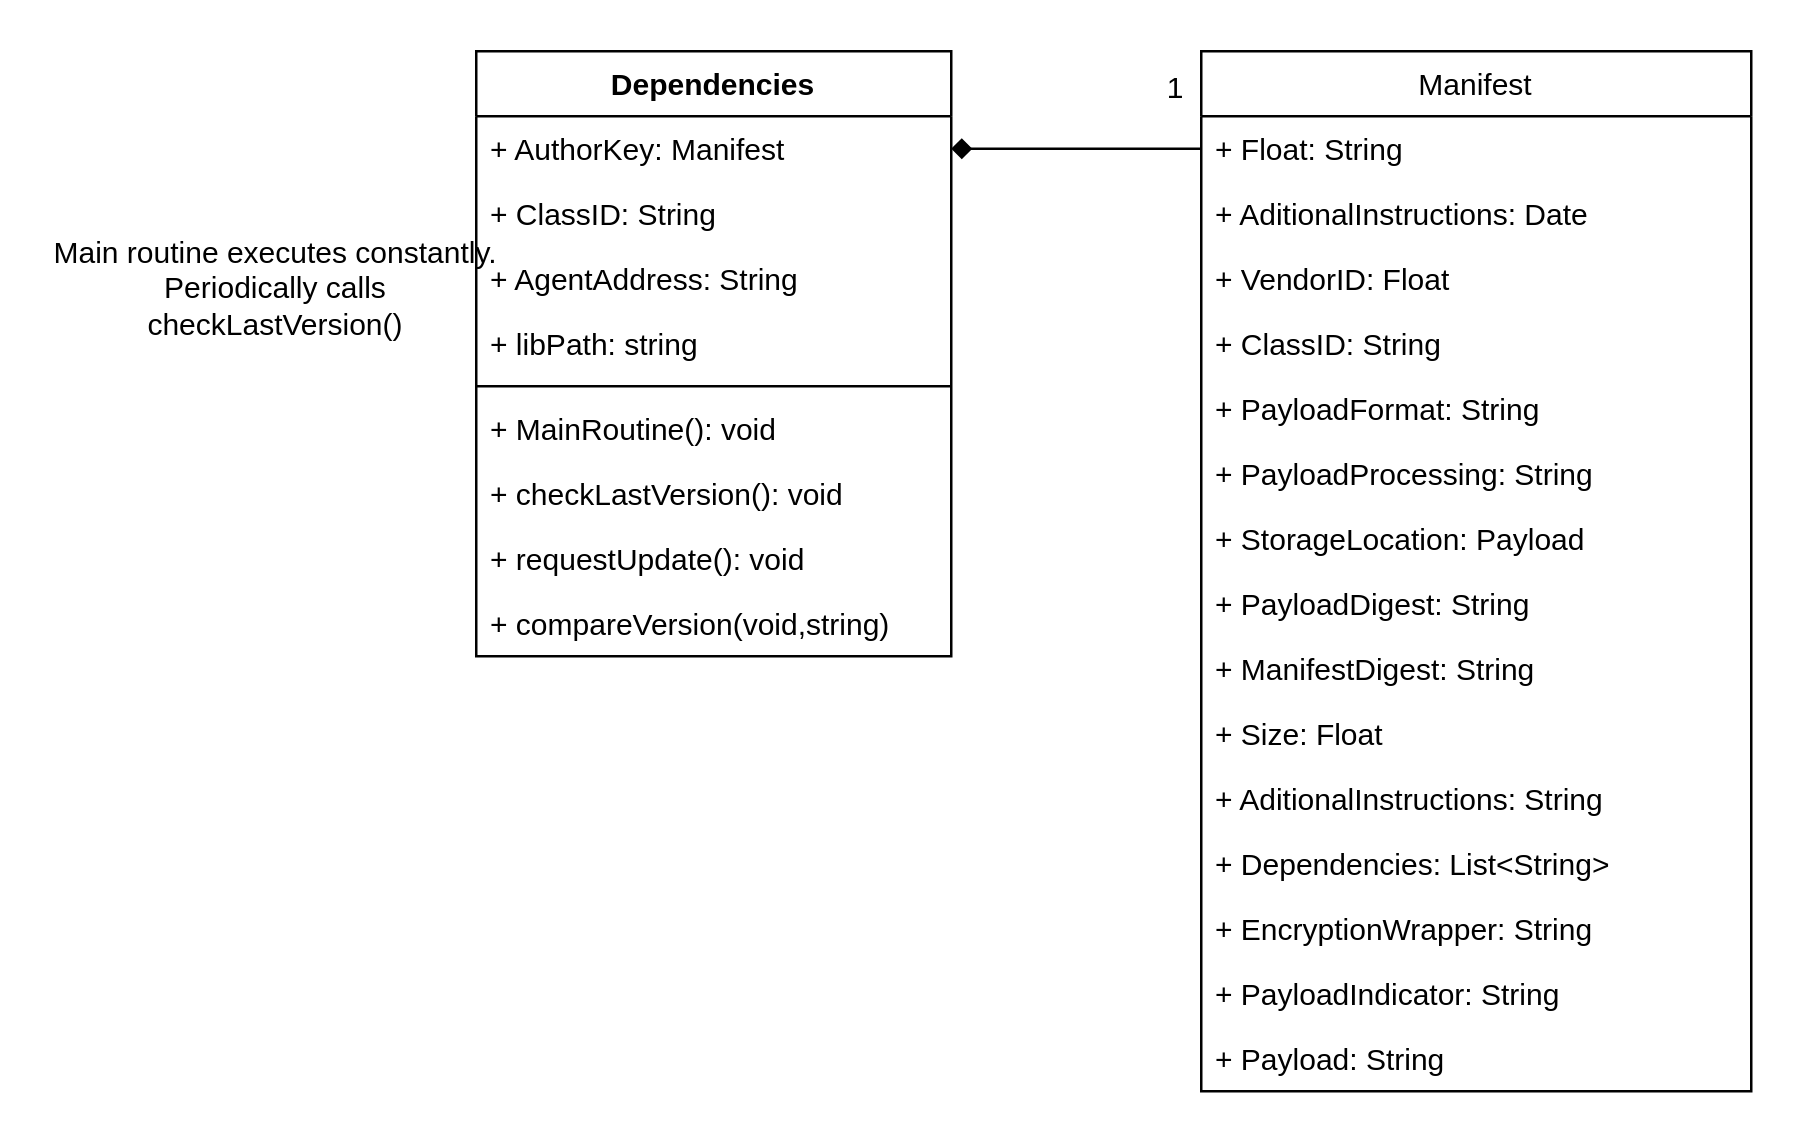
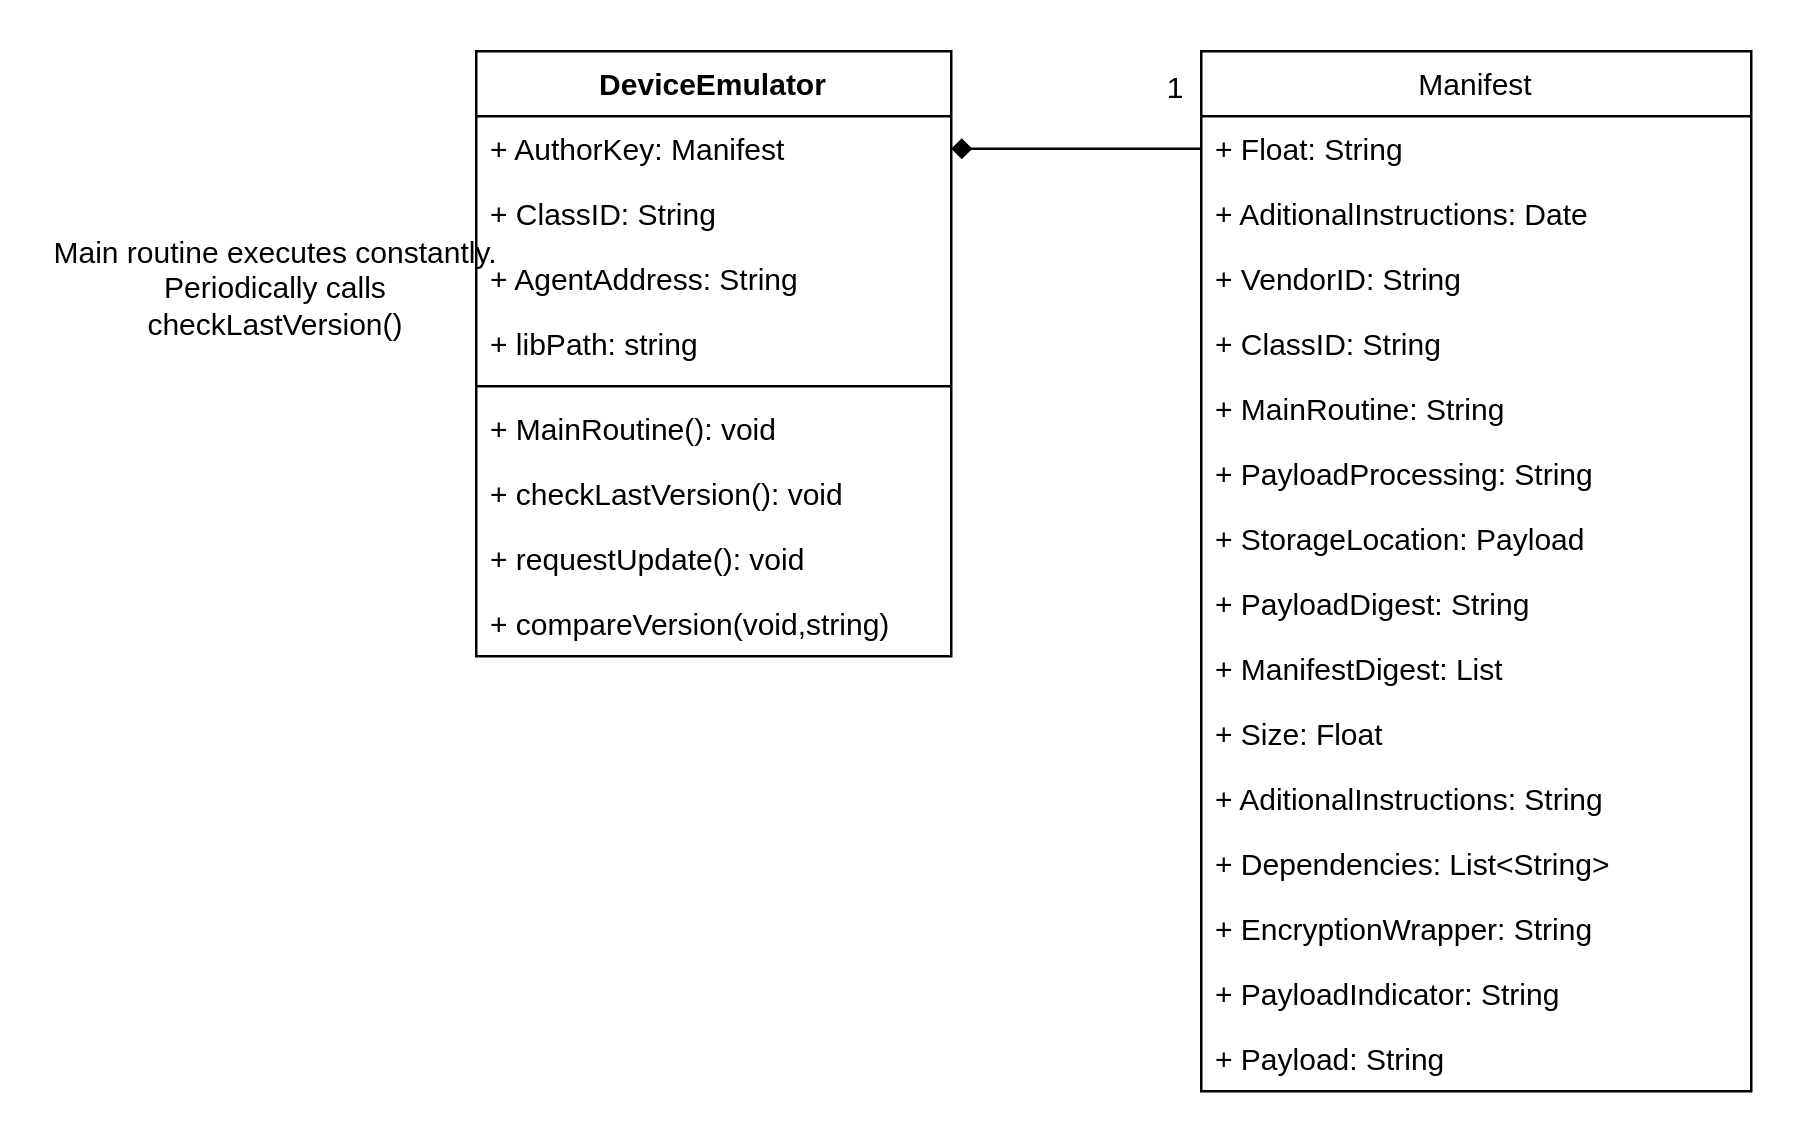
node "Dependencies": label "Dependencies" -> "DeviceEmulator"
node "+ VendorID: Float": label "+ VendorID: Float" -> "+ VendorID: String"
node "+ PayloadFormat: String": label "+ PayloadFormat: String" -> "+ MainRoutine: String"
node "+ ManifestDigest: String": label "+ ManifestDigest: String" -> "+ ManifestDigest: List"
